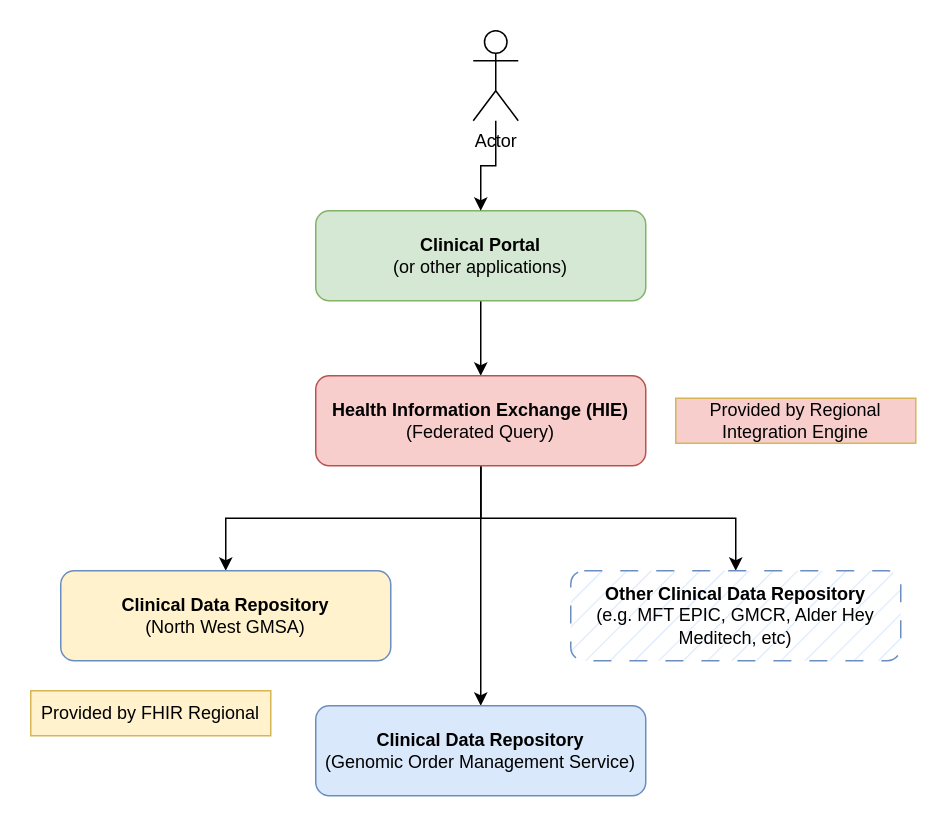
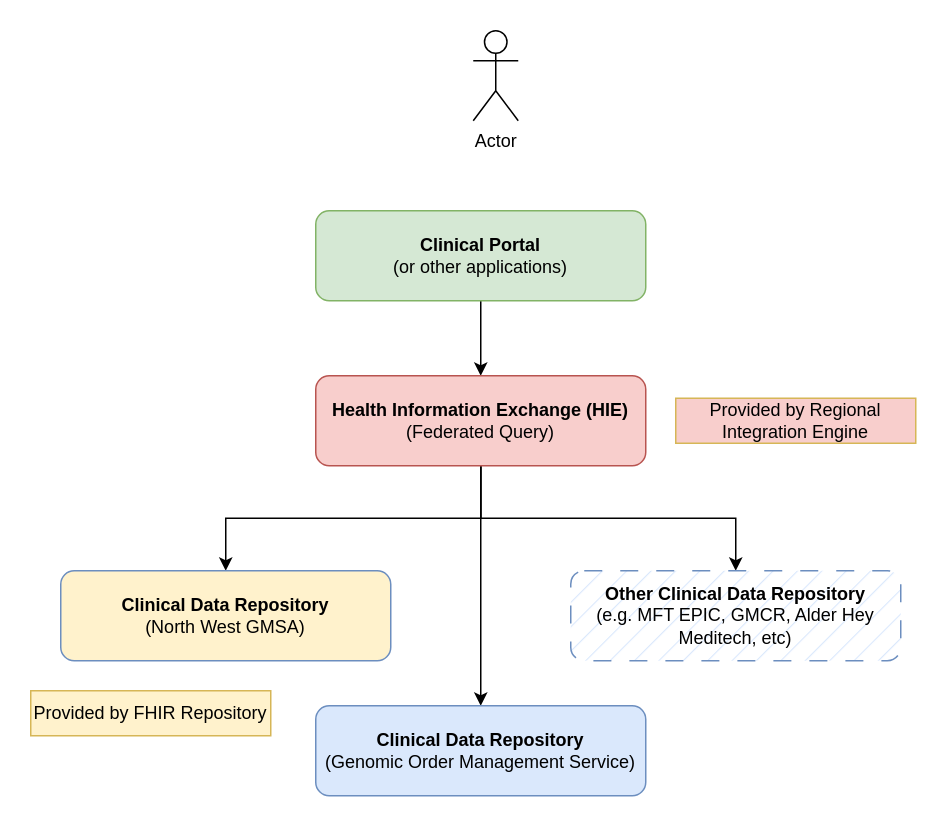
edge "Actor" -> "Clinical Portal (or other applications)": removed
node "Provided by FHIR Regional": label "Provided by FHIR Regional" -> "Provided by FHIR Repository"
